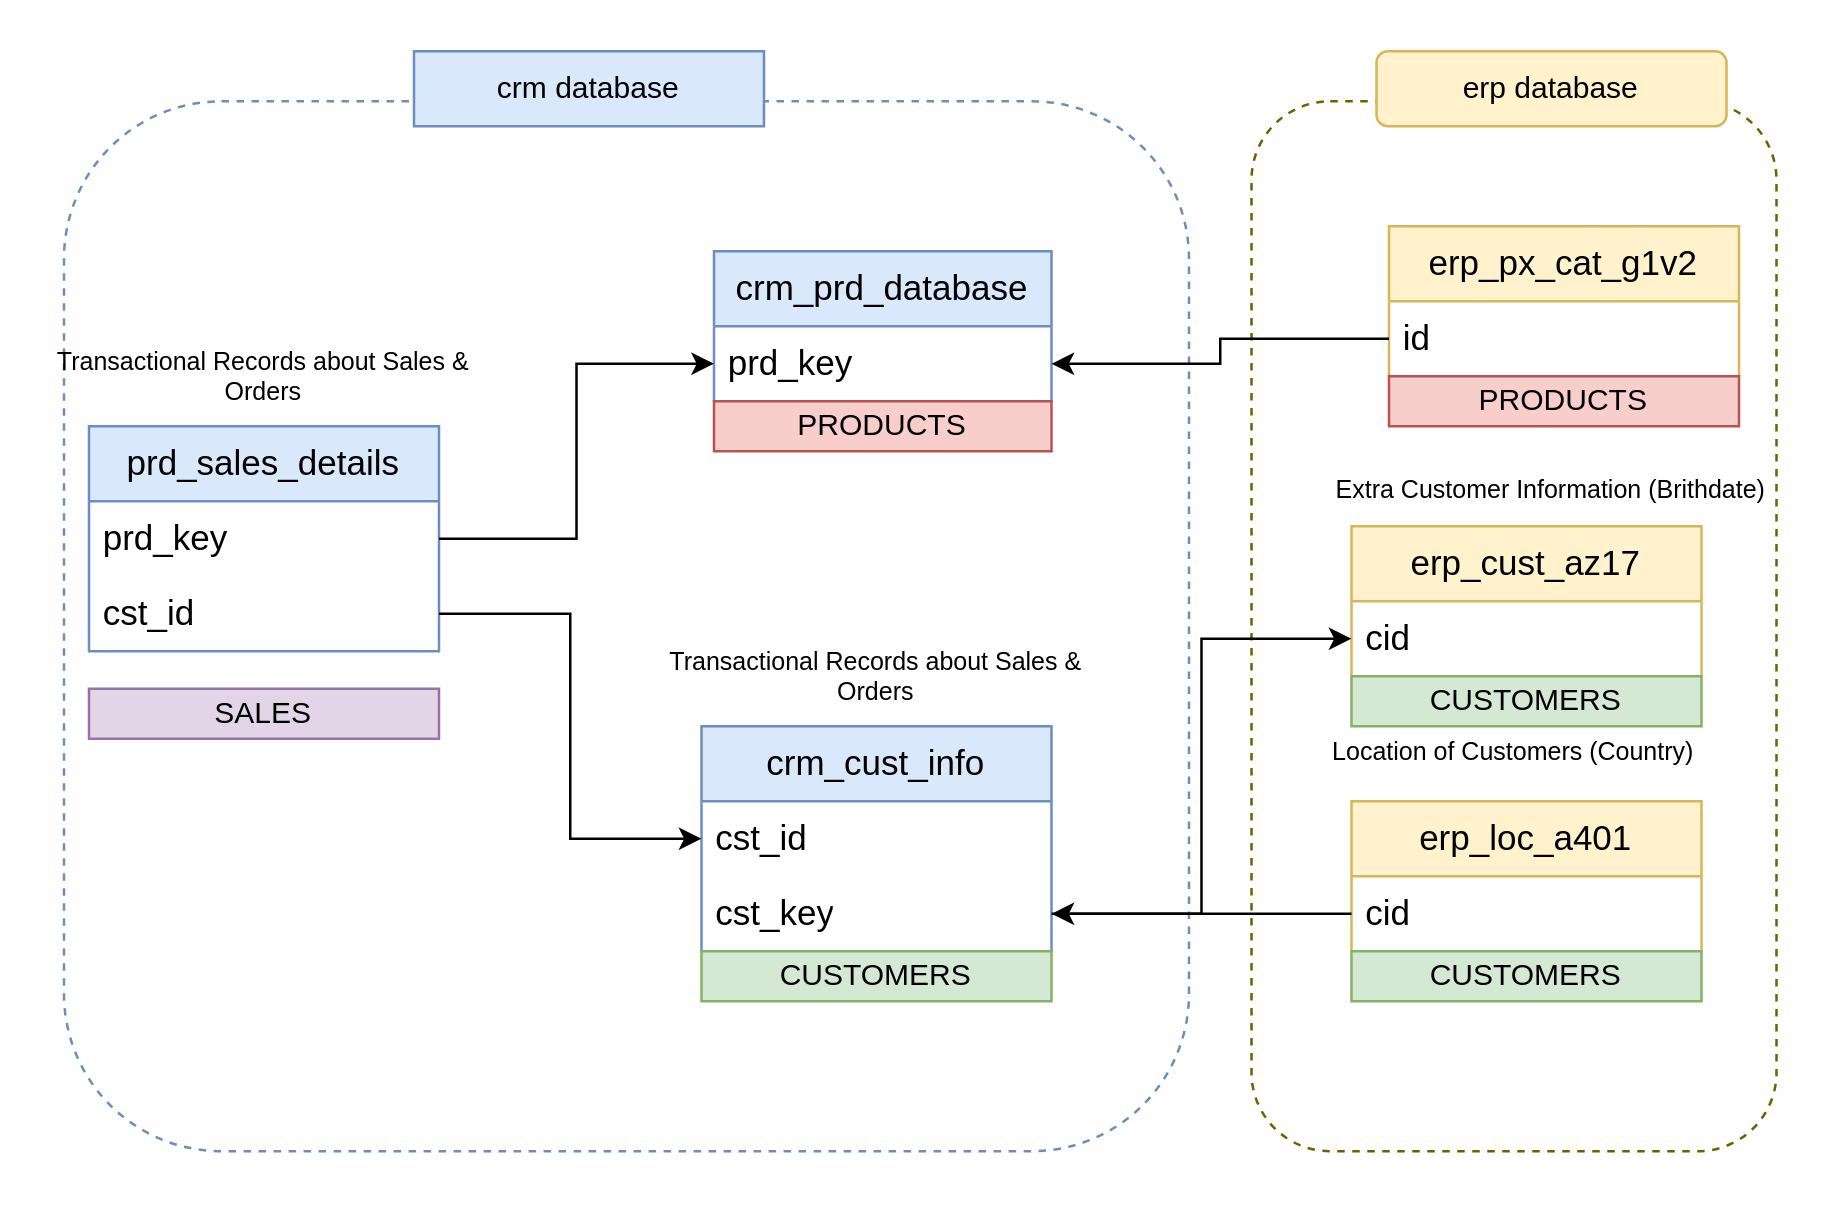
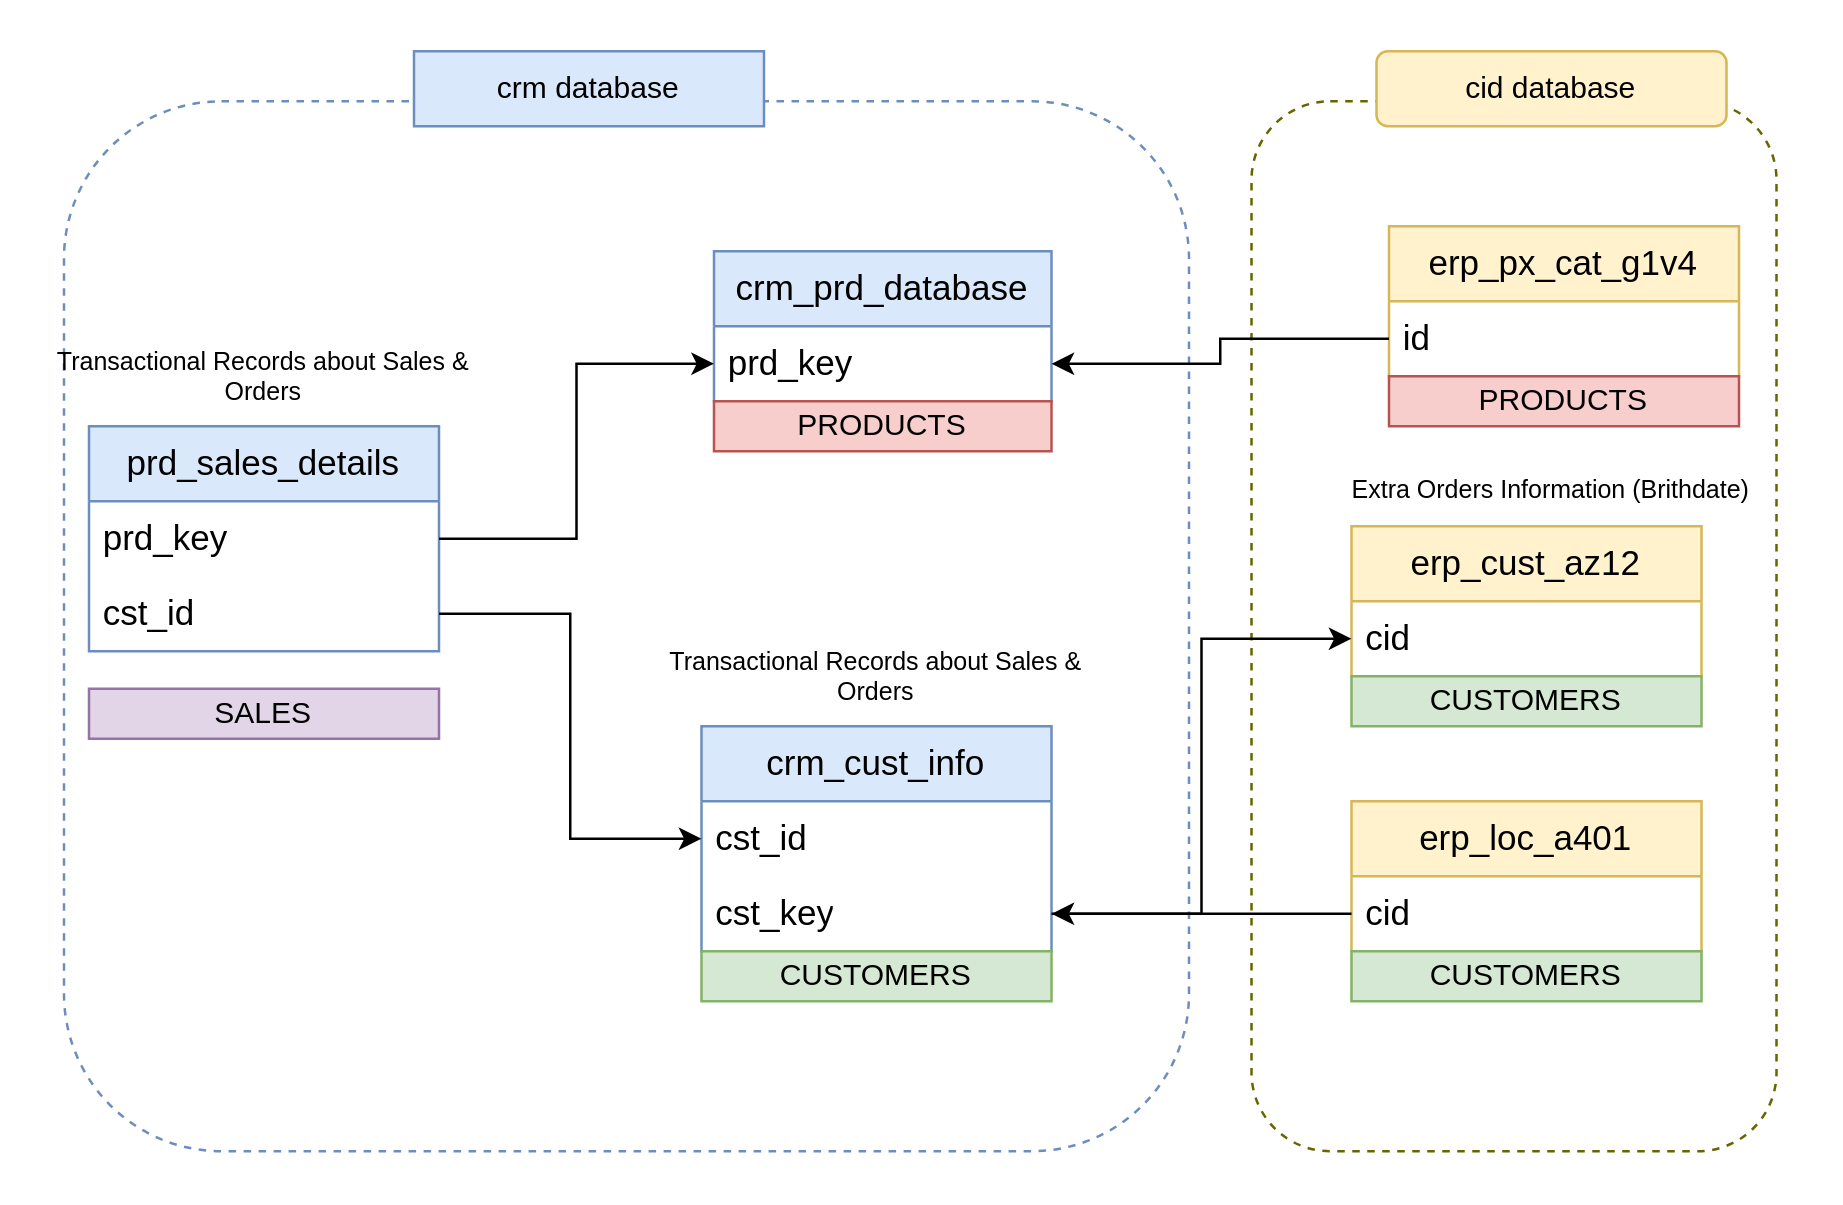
node "erp database": label "erp database" -> "cid database"
node "erp_px_cat_g1v2": label "erp_px_cat_g1v2" -> "erp_px_cat_g1v4"
node "Extra Customer Information (Brithdate)": label "Extra Customer Information (Brithdate)" -> "Extra Orders Information (Brithdate)"
node "erp_cust_az17": label "erp_cust_az17" -> "erp_cust_az12"
node "Location of Customers (Country)": removed
